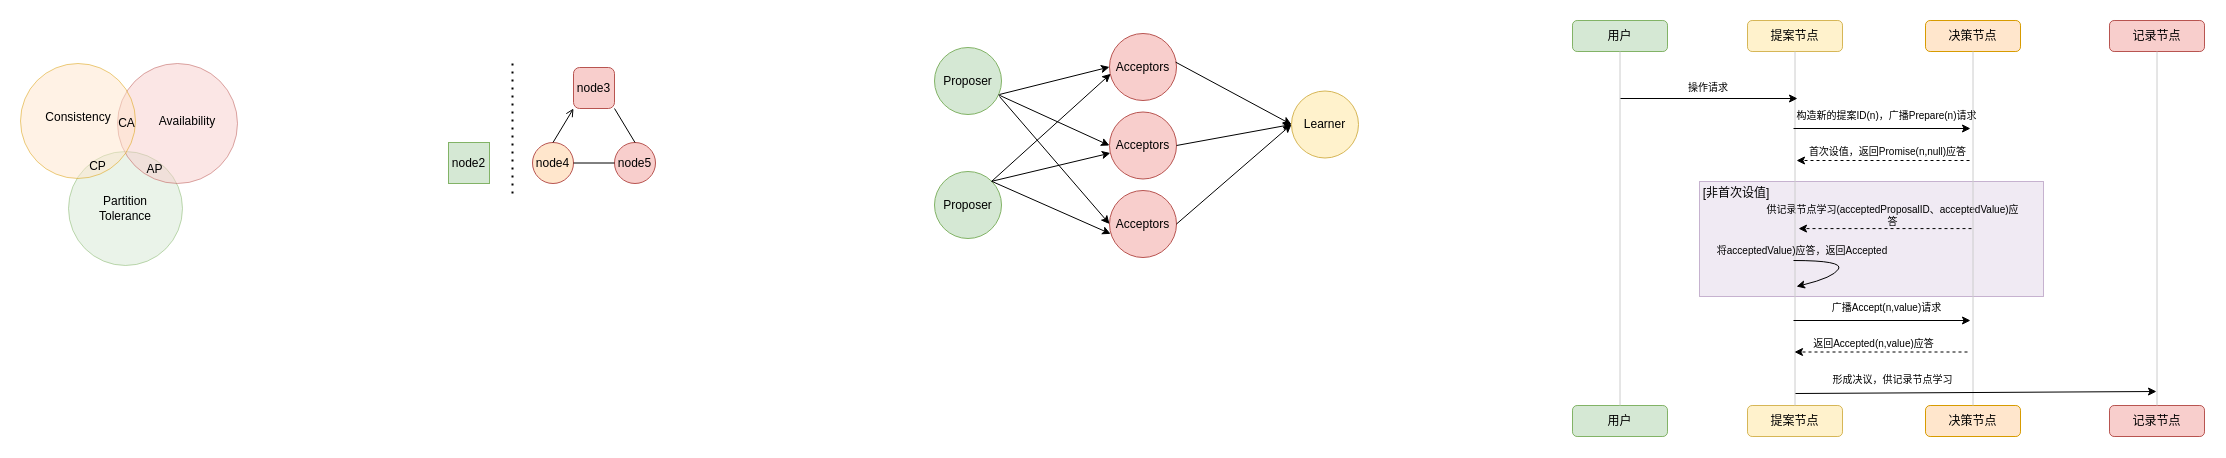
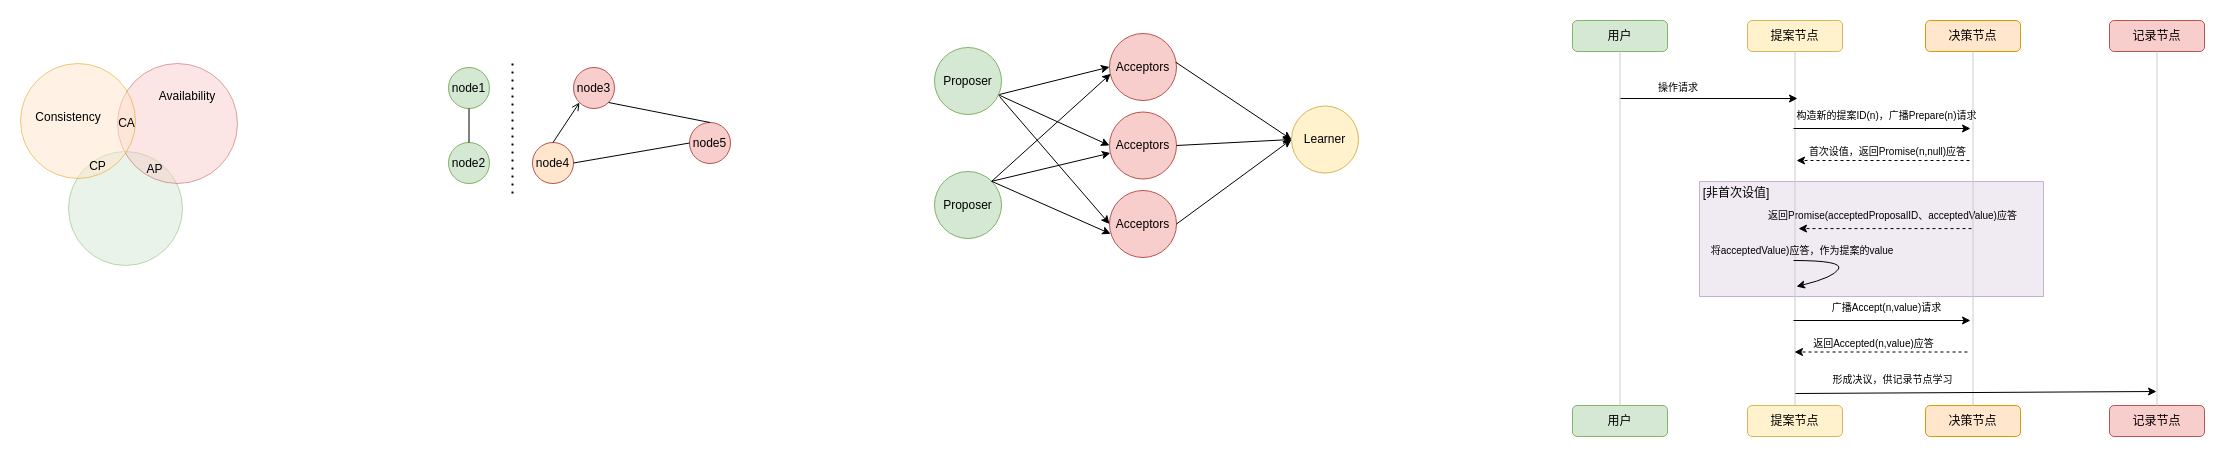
node "node1": added
node "node3": shape rounded rectangle -> ellipse
node "操作请求": moved (1709, 88) -> (1679, 88)
node "Consistency": moved (78, 117) -> (68, 117)
node "Availability": moved (188, 121) -> (188, 96)
node "Learner": moved (1325, 125) -> (1325, 140)
edge "node1" -- "node2": added
node "node2": shape rectangle -> ellipse
node "node5": moved (635, 163) -> (710, 143)
node "Partition Tolerance": removed
node "供记录节点学习(acceptedProposalID、acceptedValue)应答": label "供记录节点学习(acceptedProposalID、acceptedValue)应答" -> "返回Promise(acceptedProposalID、acceptedValue)应答"
node "将acceptedValue)应答，返回Accepted": label "将acceptedValue)应答，返回Accepted" -> "将acceptedValue)应答，作为提案的value"
